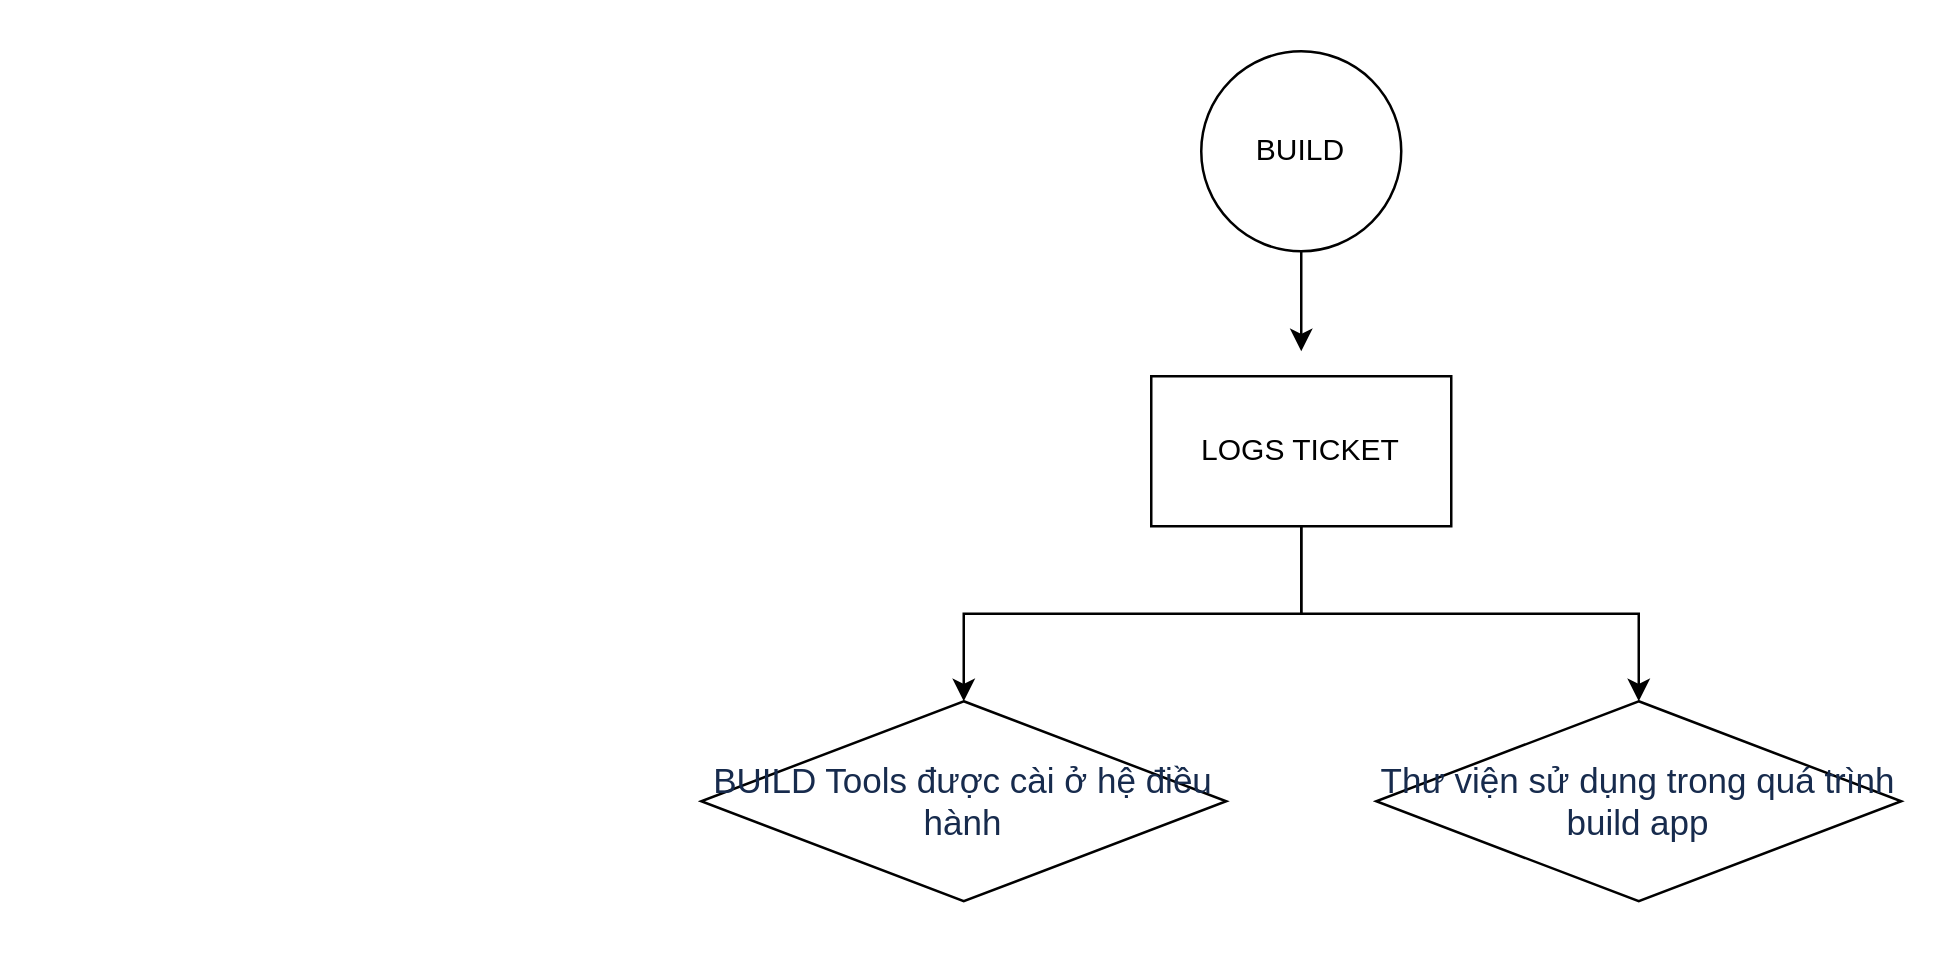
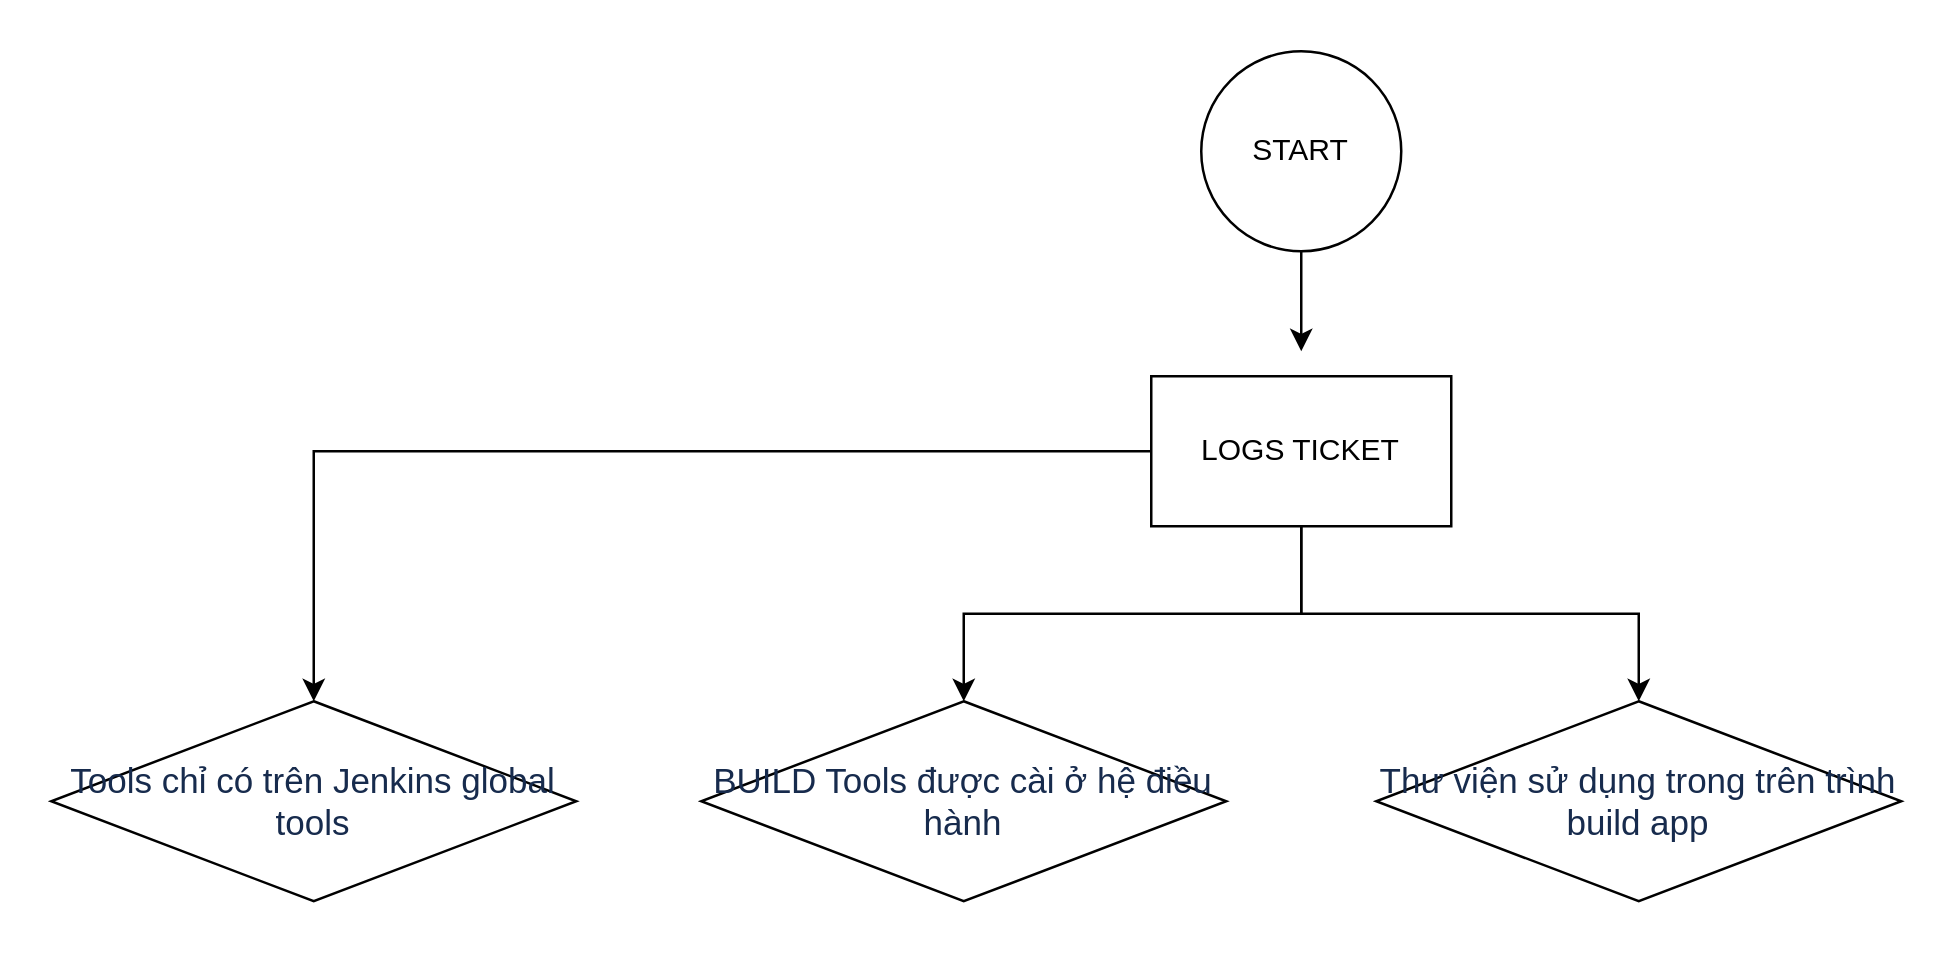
node "BUILD": label "BUILD" -> "START"
edge "LOGS TICKET" -> "Tools chỉ có trên Jenkins global tools": added
node "Tools chỉ có trên Jenkins global tools": added
node "Thư viện sử dụng trong quá trình build app": label "Thư viện sử dụng trong quá trình build app" -> "Thư viện sử dụng trong trên trình build app"
